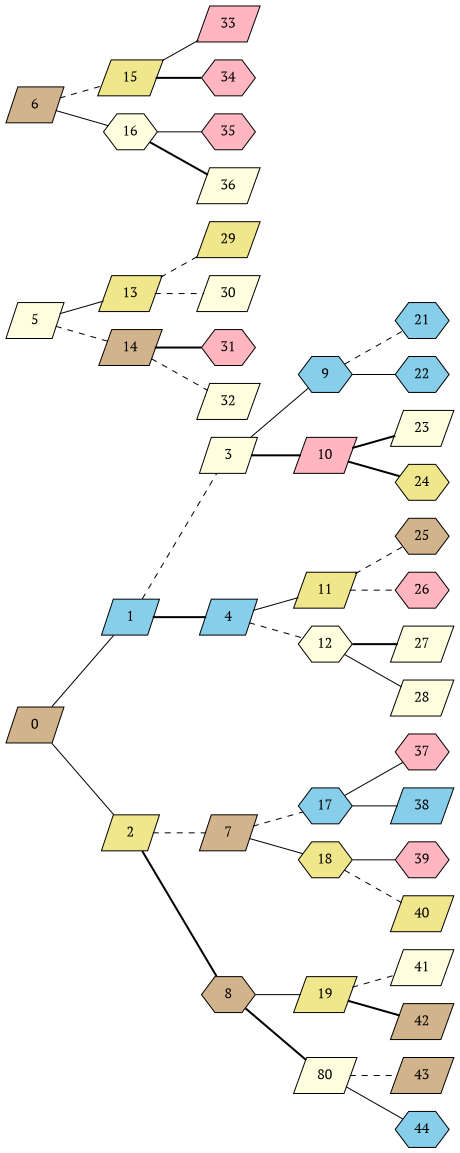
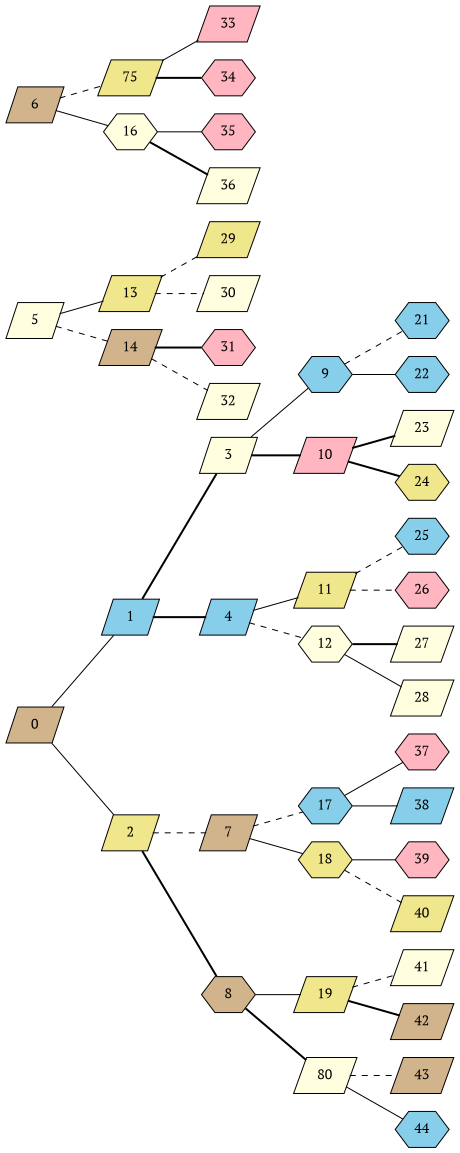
node "15": label "15" -> "75"
edge "3" -- "1": style dashed -> bold
node "25": fillcolor tan -> skyblue
